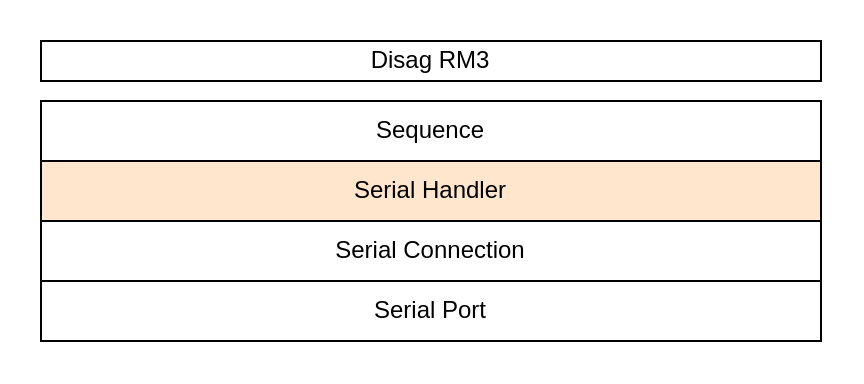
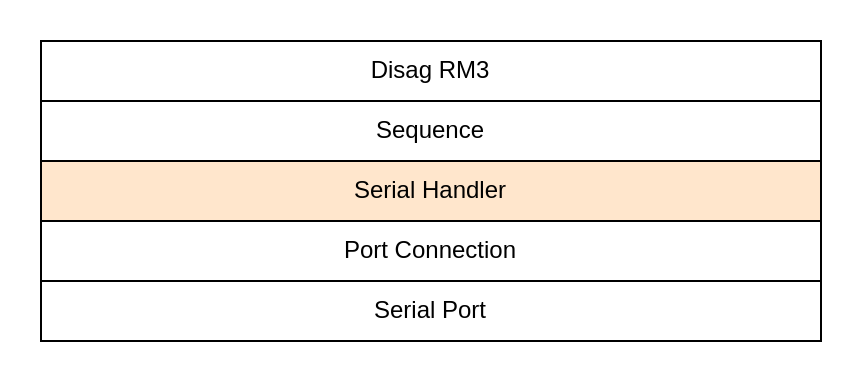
node "Disag RM3": size 780x40 -> 780x60
node "Serial Connection": label "Serial Connection" -> "Port Connection"
